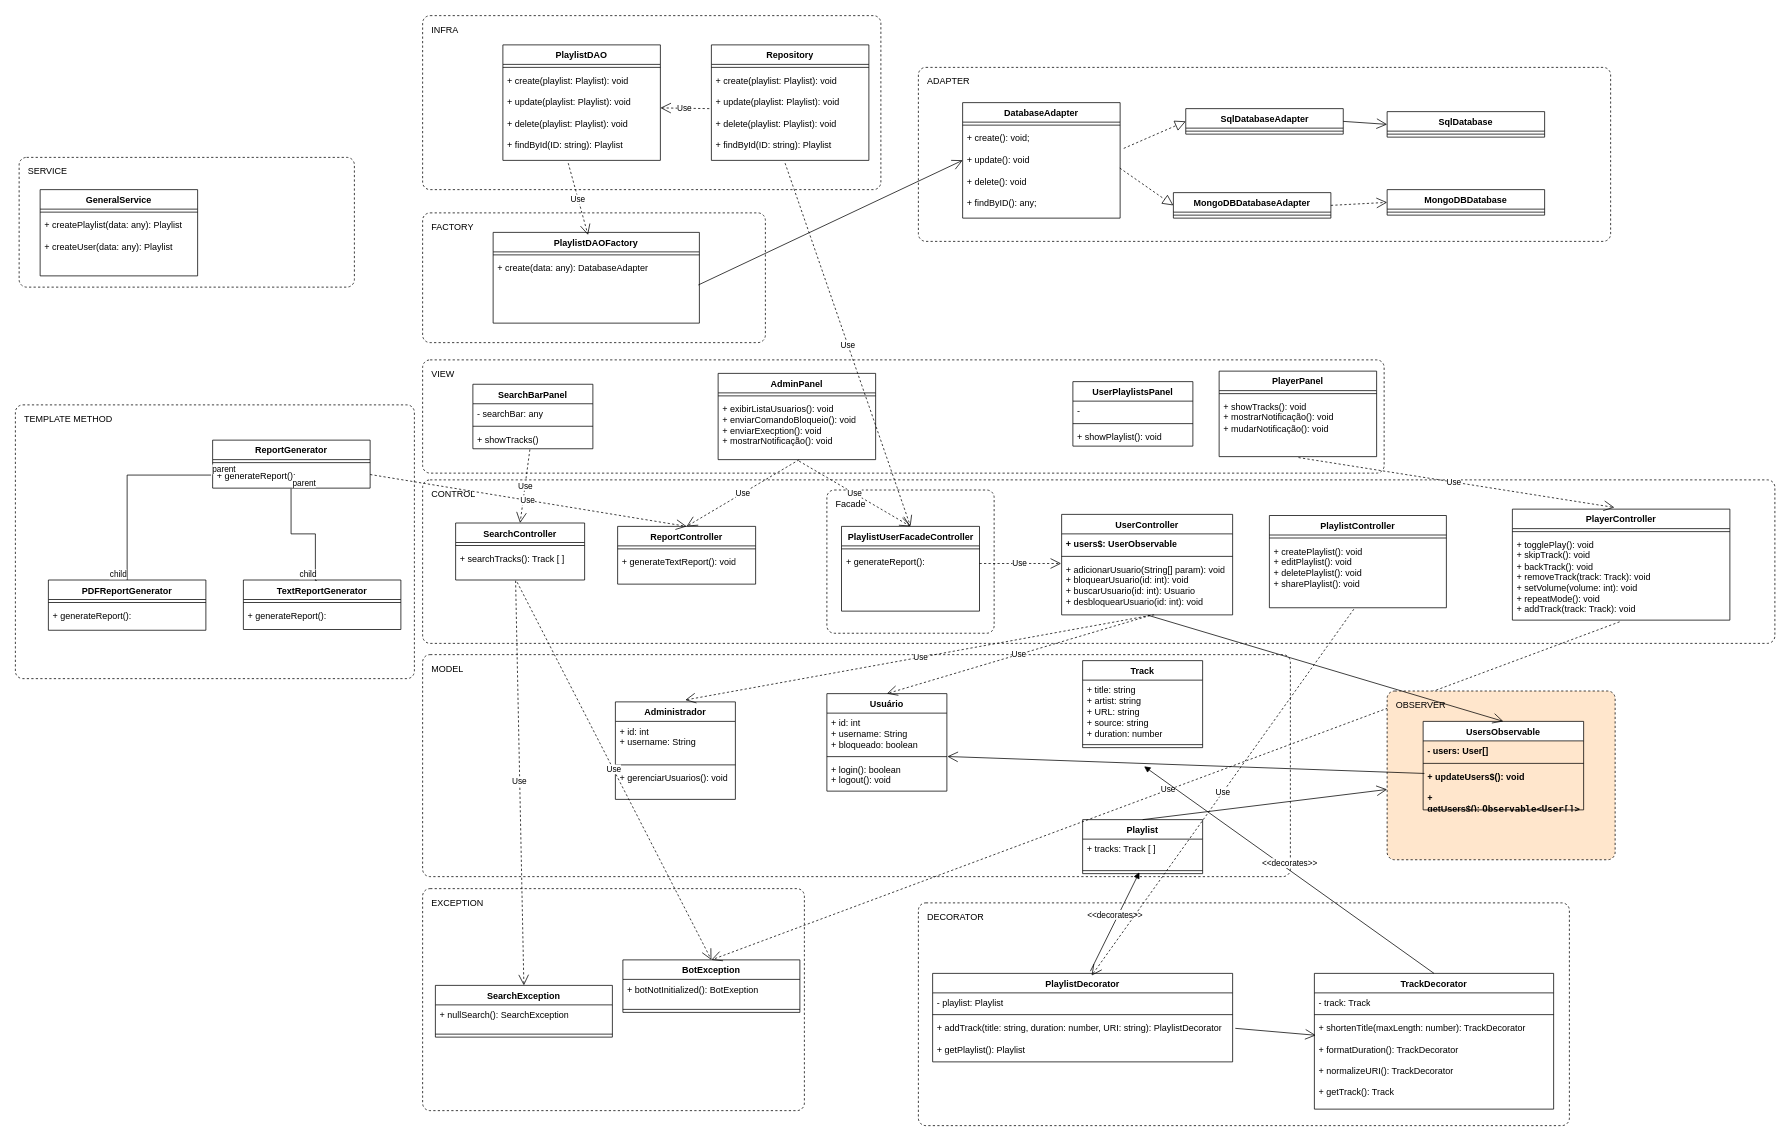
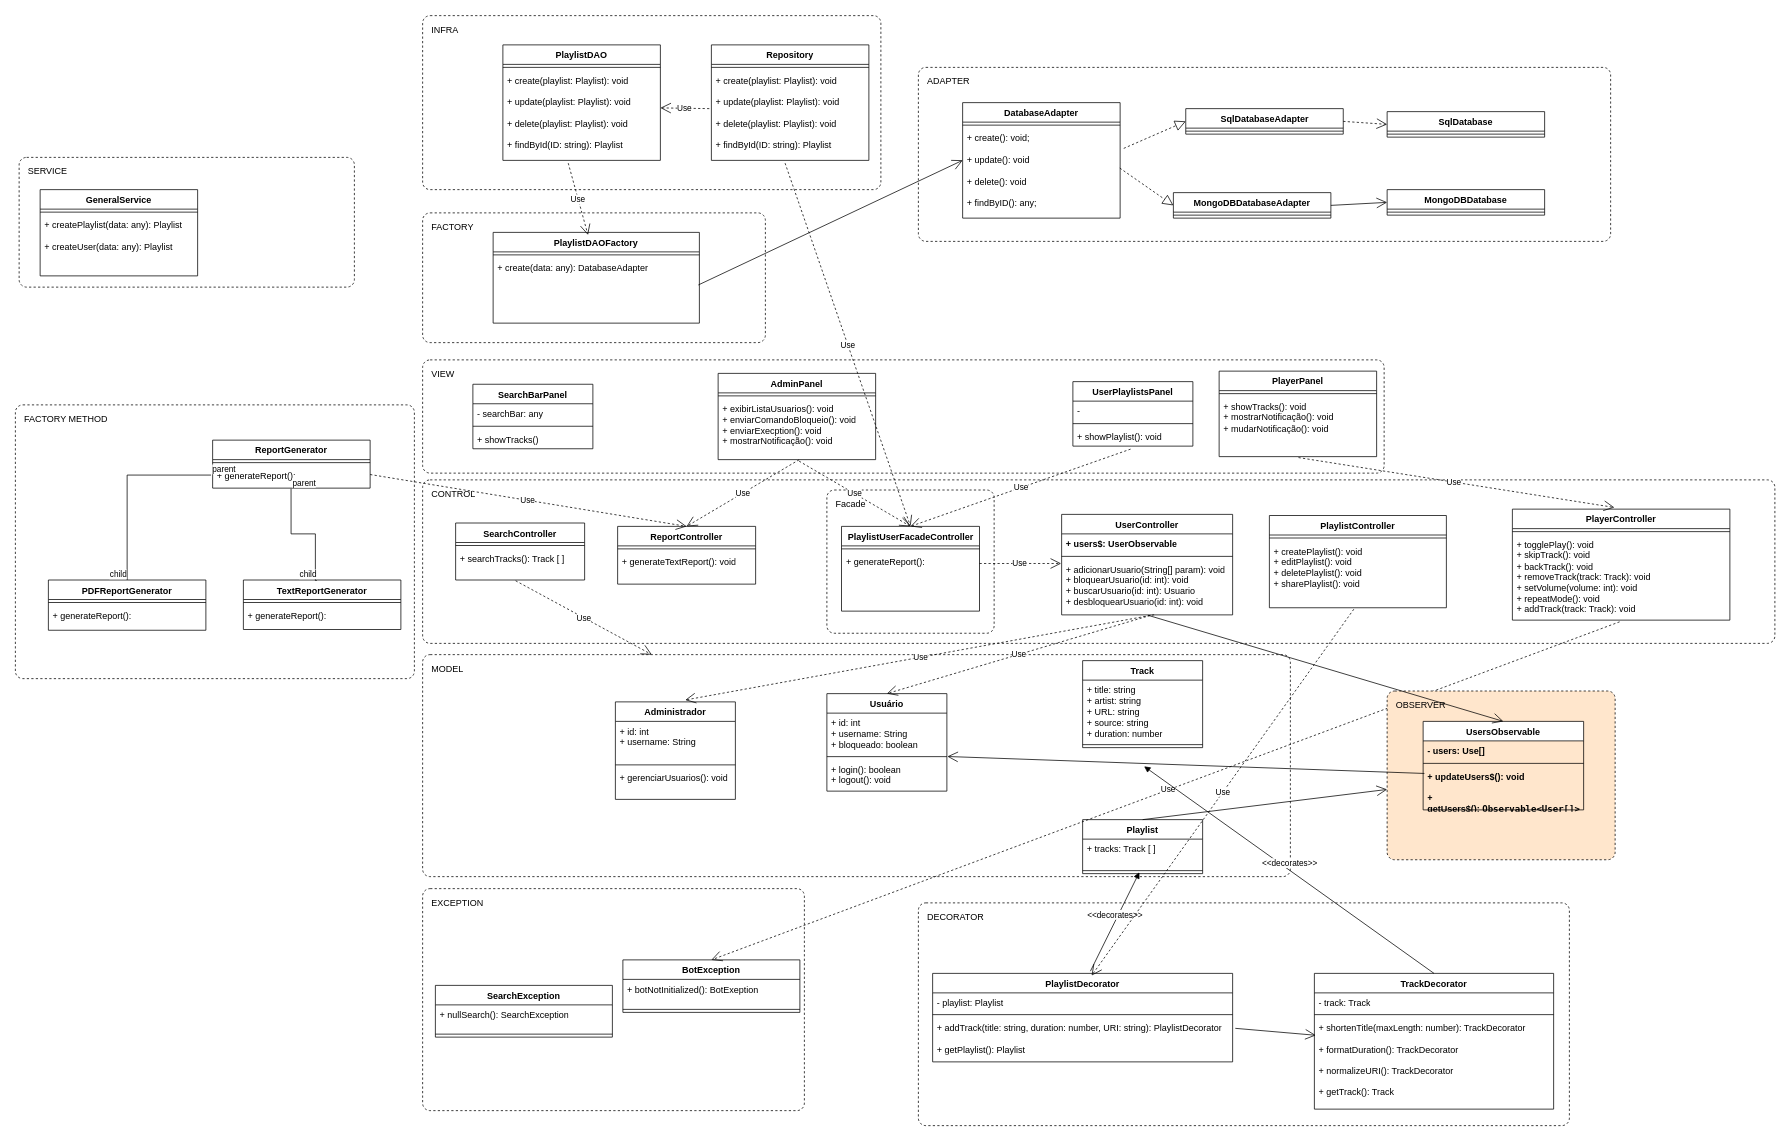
edge "SqlDatabaseAdapter" -> "SqlDatabase": style solid -> dashed
edge "MongoDBDatabaseAdapter" -> "MongoDBDatabase": style dashed -> solid
node "TEMPLATE METHOD": label "TEMPLATE METHOD" -> "FACTORY METHOD"
edge "+ showTracks()" -> "SearchController": removed, label "Use"
edge "+ showPlaylist(): void" -> "PlaylistUserFacadeController": added, label "Use"
node "- users: User[]": label "- users: User[]" -> "- users: Use[]"
edge "+ searchTracks(): Track [ ]" -> "BotException": removed, label "Use"
edge "+ searchTracks(): Track [ ]" -> "SearchException": now "+ searchTracks(): Track [ ]" -> "MODEL"
